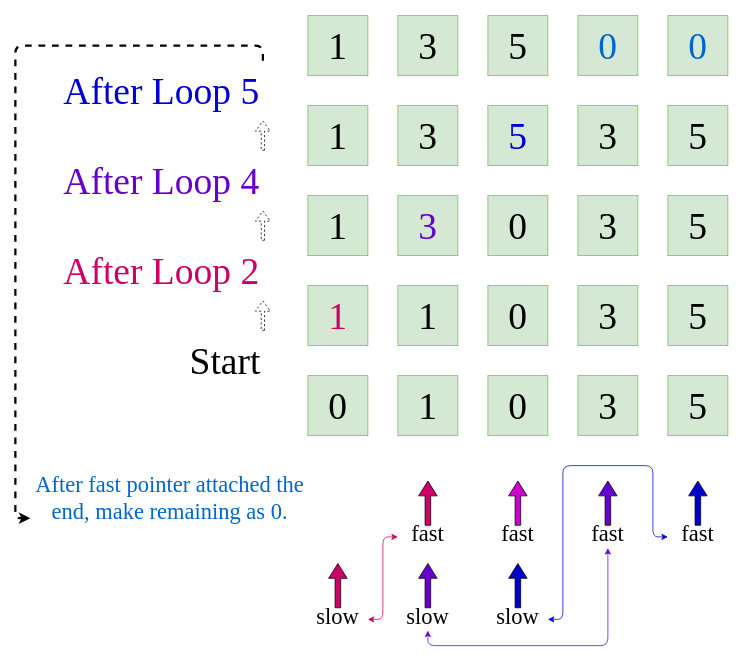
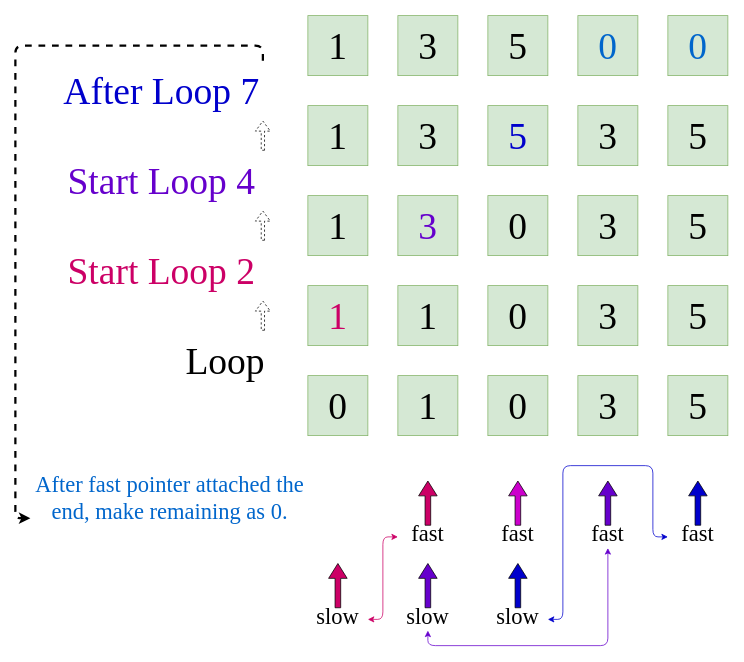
node "After Loop 5": label "After Loop 5" -> "After Loop 7"
node "After Loop 4": label "After Loop 4" -> "Start Loop 4"
node "After Loop 2": label "After Loop 2" -> "Start Loop 2"
node "Start": label "Start" -> "Loop"
